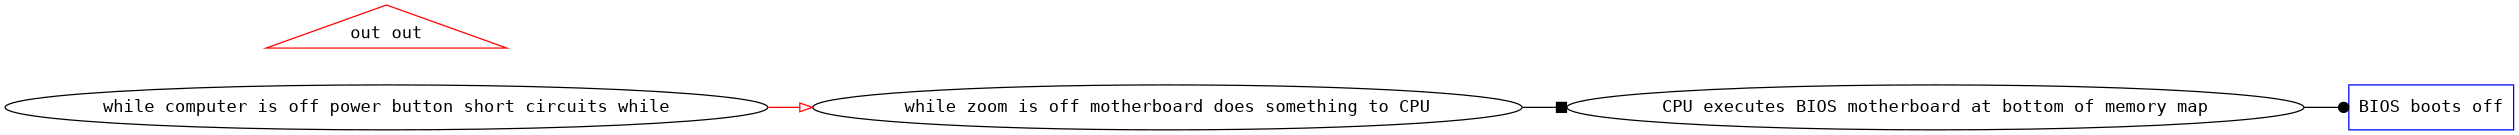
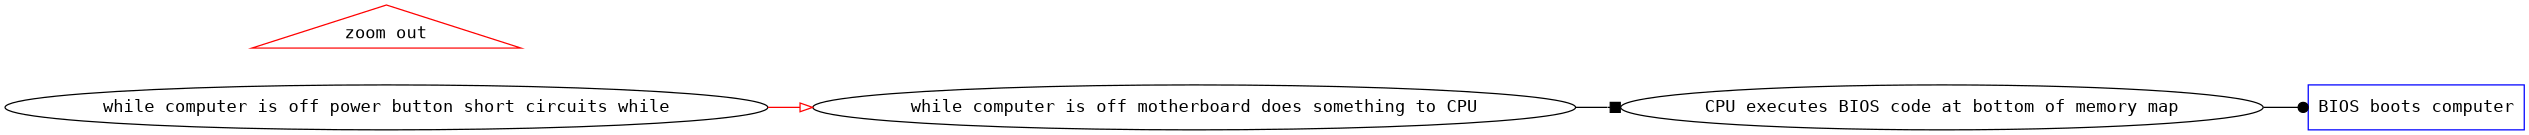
node "out out": label "out out" -> "zoom out"
node "while zoom is off motherboard does something to CPU": label "while zoom is off motherboard does something to CPU" -> "while computer is off motherboard does something to CPU"
node "CPU executes BIOS motherboard at bottom of memory map": label "CPU executes BIOS motherboard at bottom of memory map" -> "CPU executes BIOS code at bottom of memory map"
node "BIOS boots off": label "BIOS boots off" -> "BIOS boots computer"
